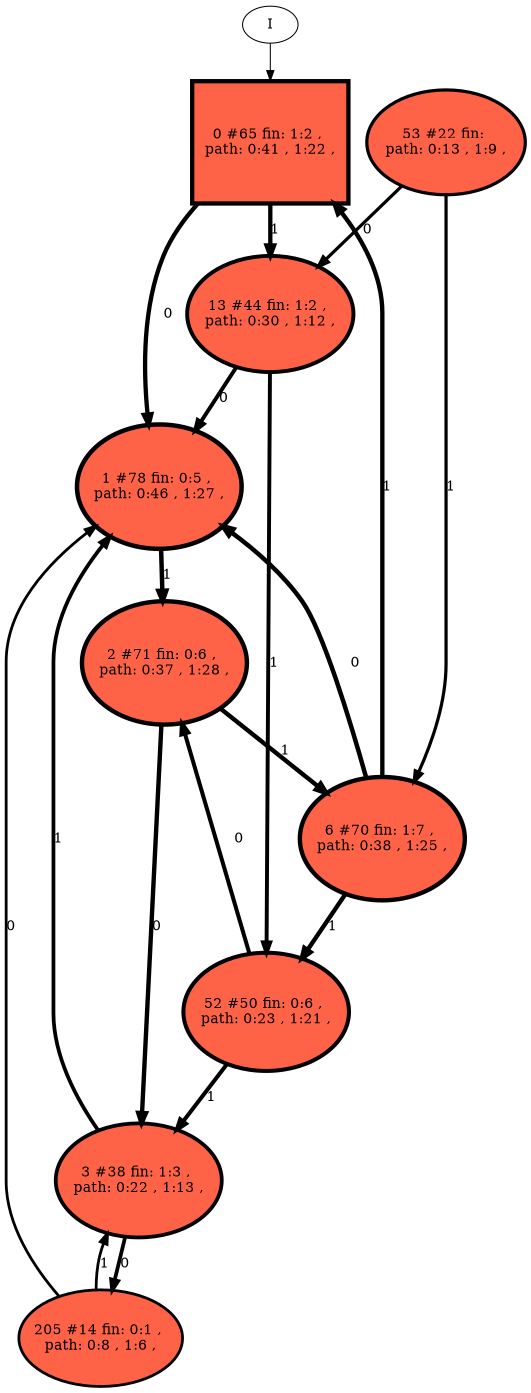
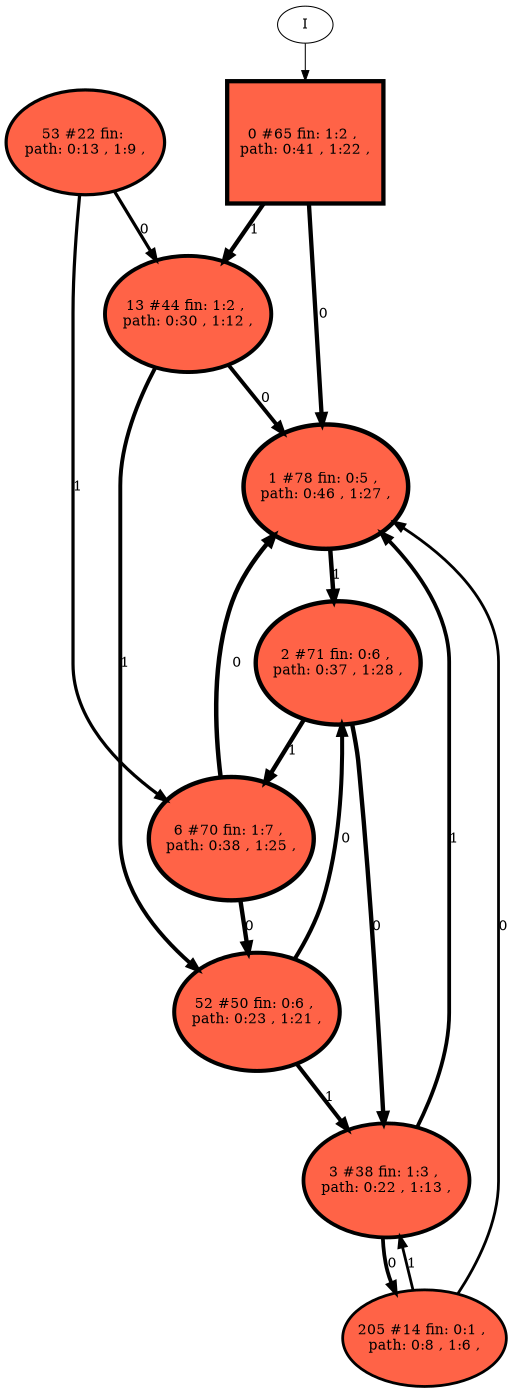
edge "6 #70 fin: 1:7 , path: 0:38 , 1:25 ," -> "0 #65 fin: 1:2 , path: 0:41 , 1:22 ,": removed, label "1"
edge "6 #70 fin: 1:7 , path: 0:38 , 1:25 ," -> "52 #50 fin: 0:6 , path: 0:23 , 1:21 ,": label "1 " -> "0 "
